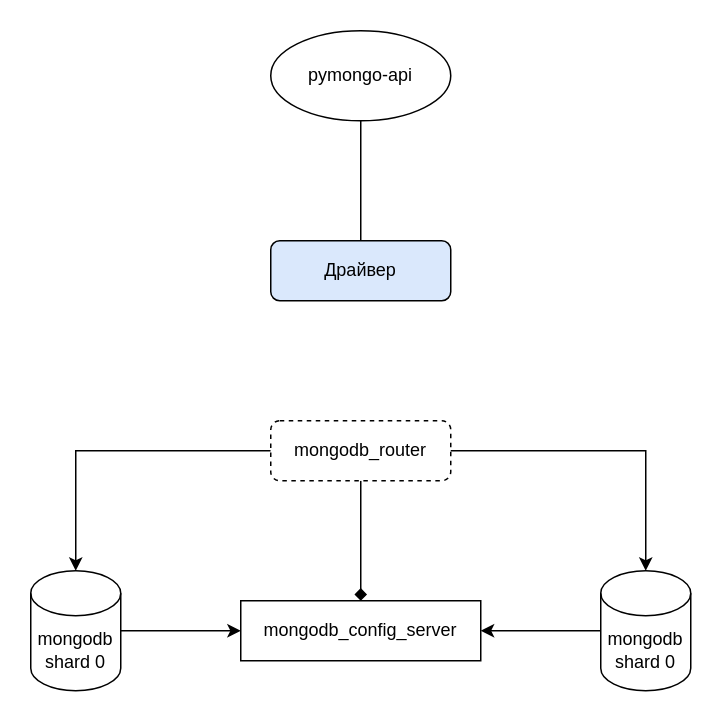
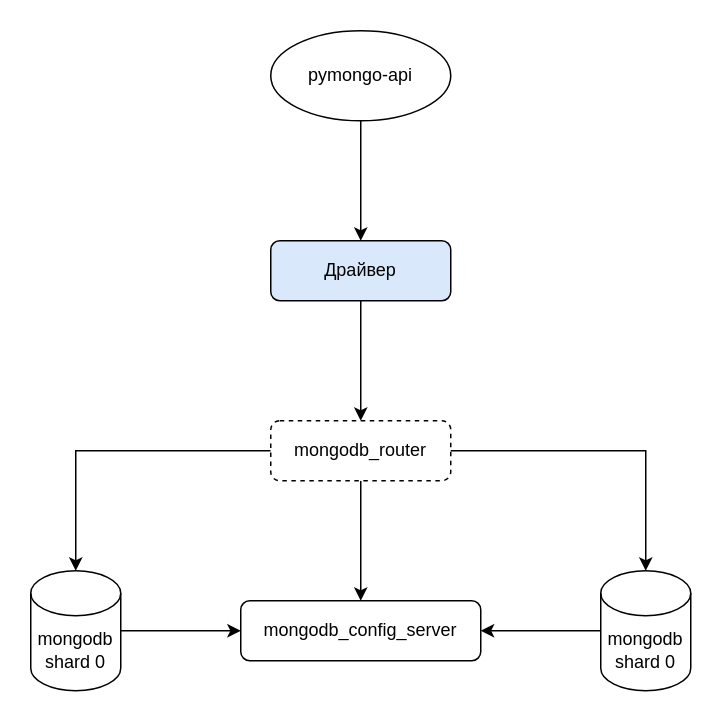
edge "pymongo-api" -- "Драйвер": arrowhead none -> classic
edge "Драйвер" -> "mongodb_router": added
edge "mongodb_router" -> "mongodb_config_server": arrowhead diamond -> classic
node "mongodb_config_server": shape rectangle -> rounded rectangle
